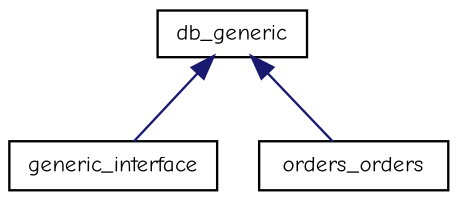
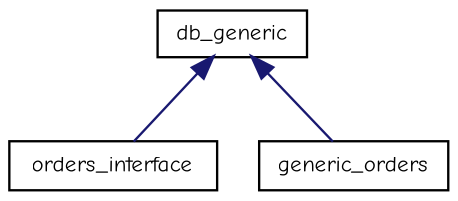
node "generic_interface": label "generic_interface" -> "orders_interface"
node "orders_orders": label "orders_orders" -> "generic_orders"
